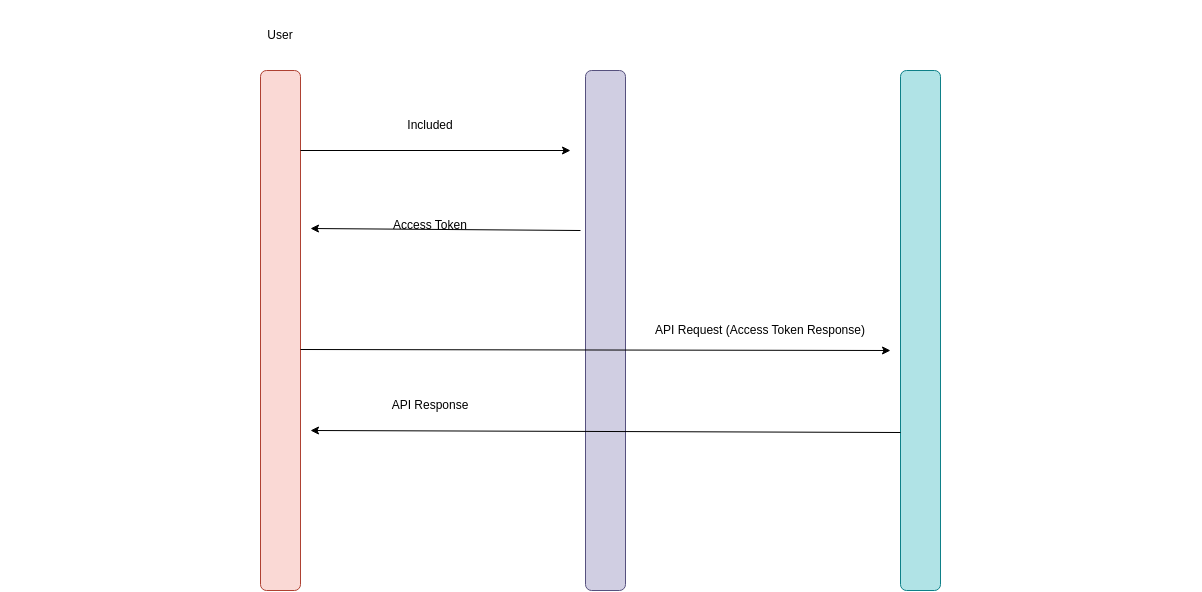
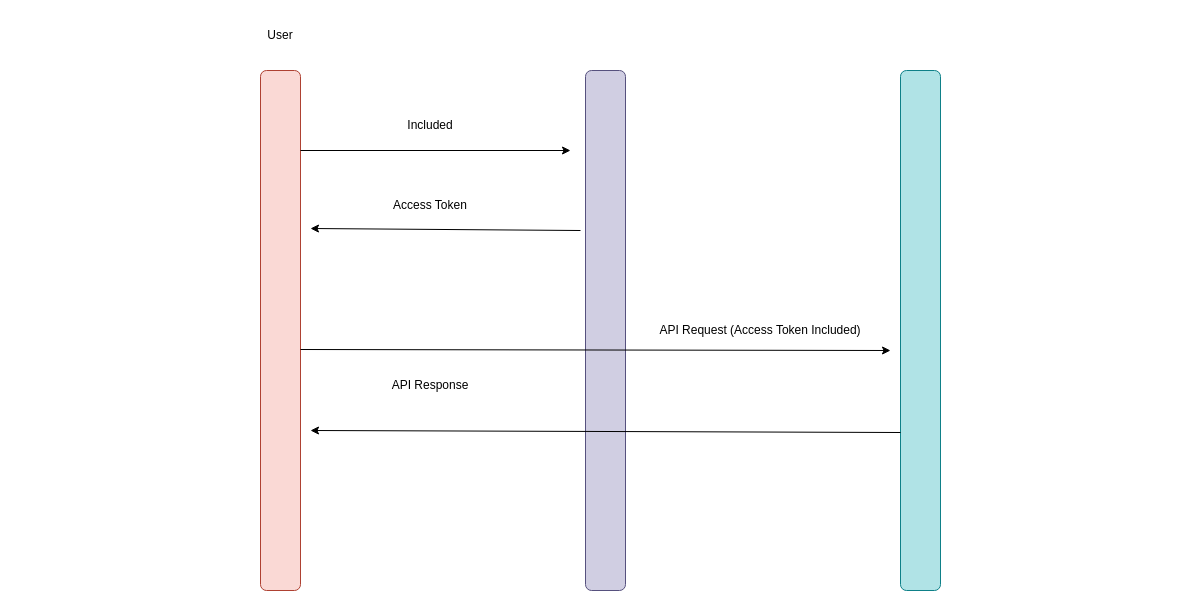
node "Access Token": moved (431, 226) -> (431, 206)
node "API Request (Access Token Response)": label "API Request (Access Token Response)" -> "API Request (Access Token Included)"
node "API Response": moved (431, 406) -> (431, 386)
